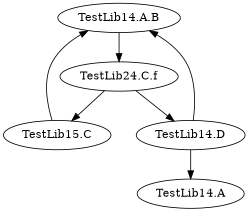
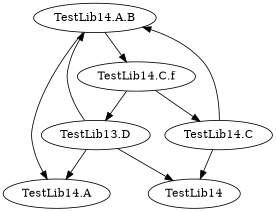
node "TestLib24.C.f": label "TestLib24.C.f" -> "TestLib14.C.f"
edge "TestLib14.A.B" -> "TestLib14.A": added
node "TestLib15.C": label "TestLib15.C" -> "TestLib14.C"
node "TestLib14.D": label "TestLib14.D" -> "TestLib13.D"
node "TestLib14": added
